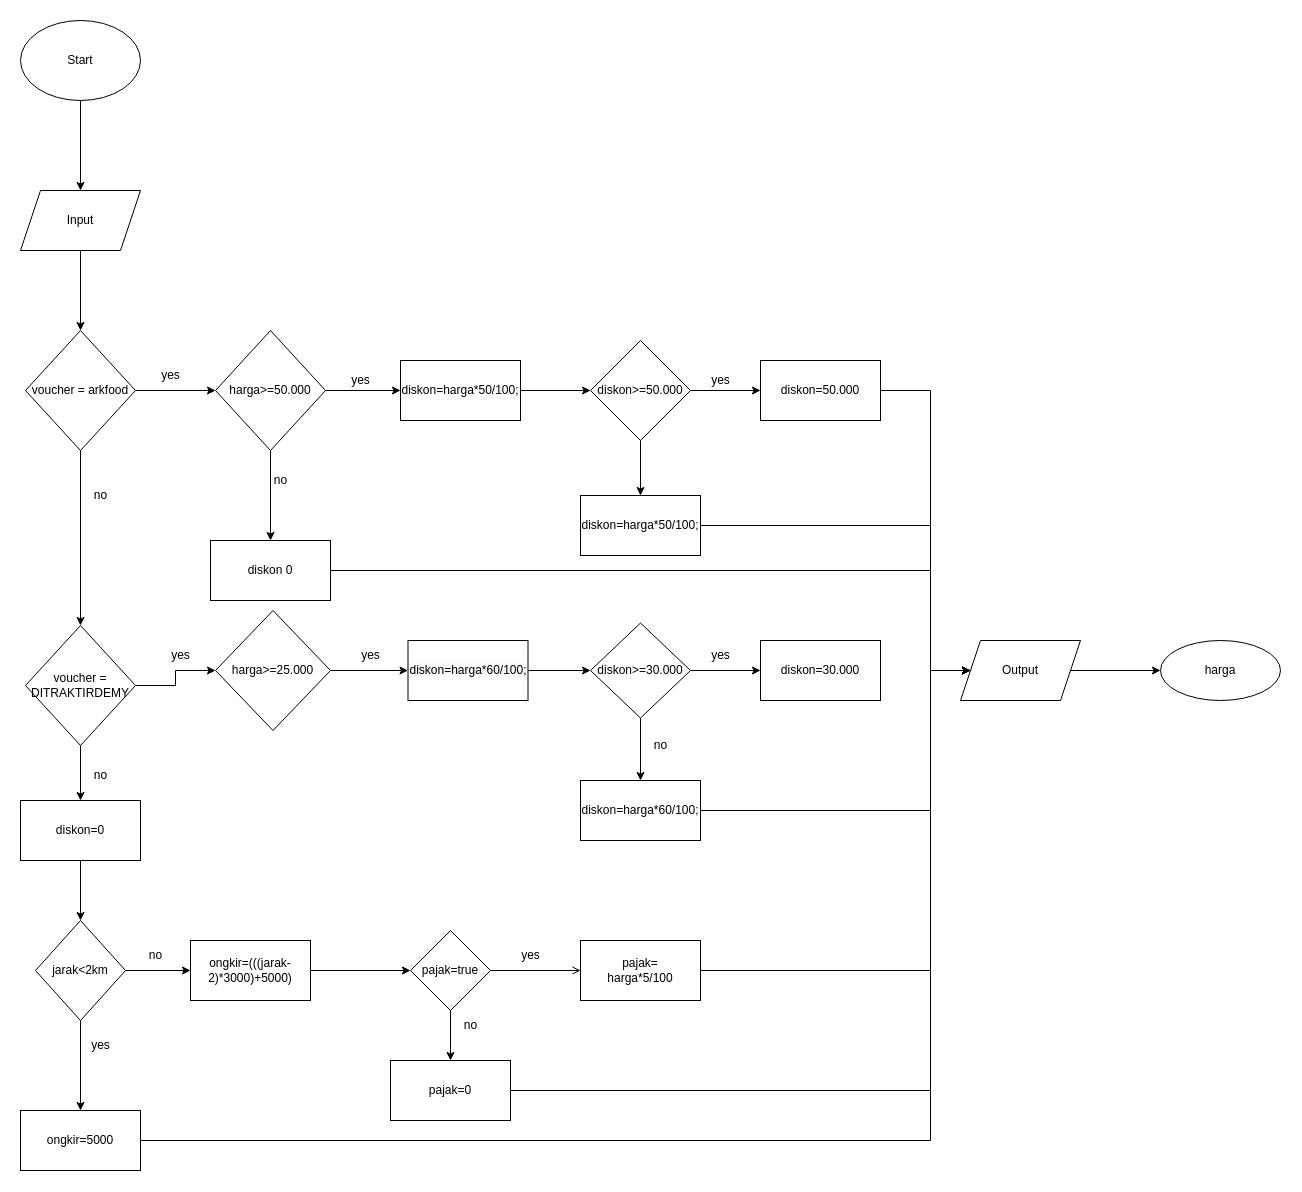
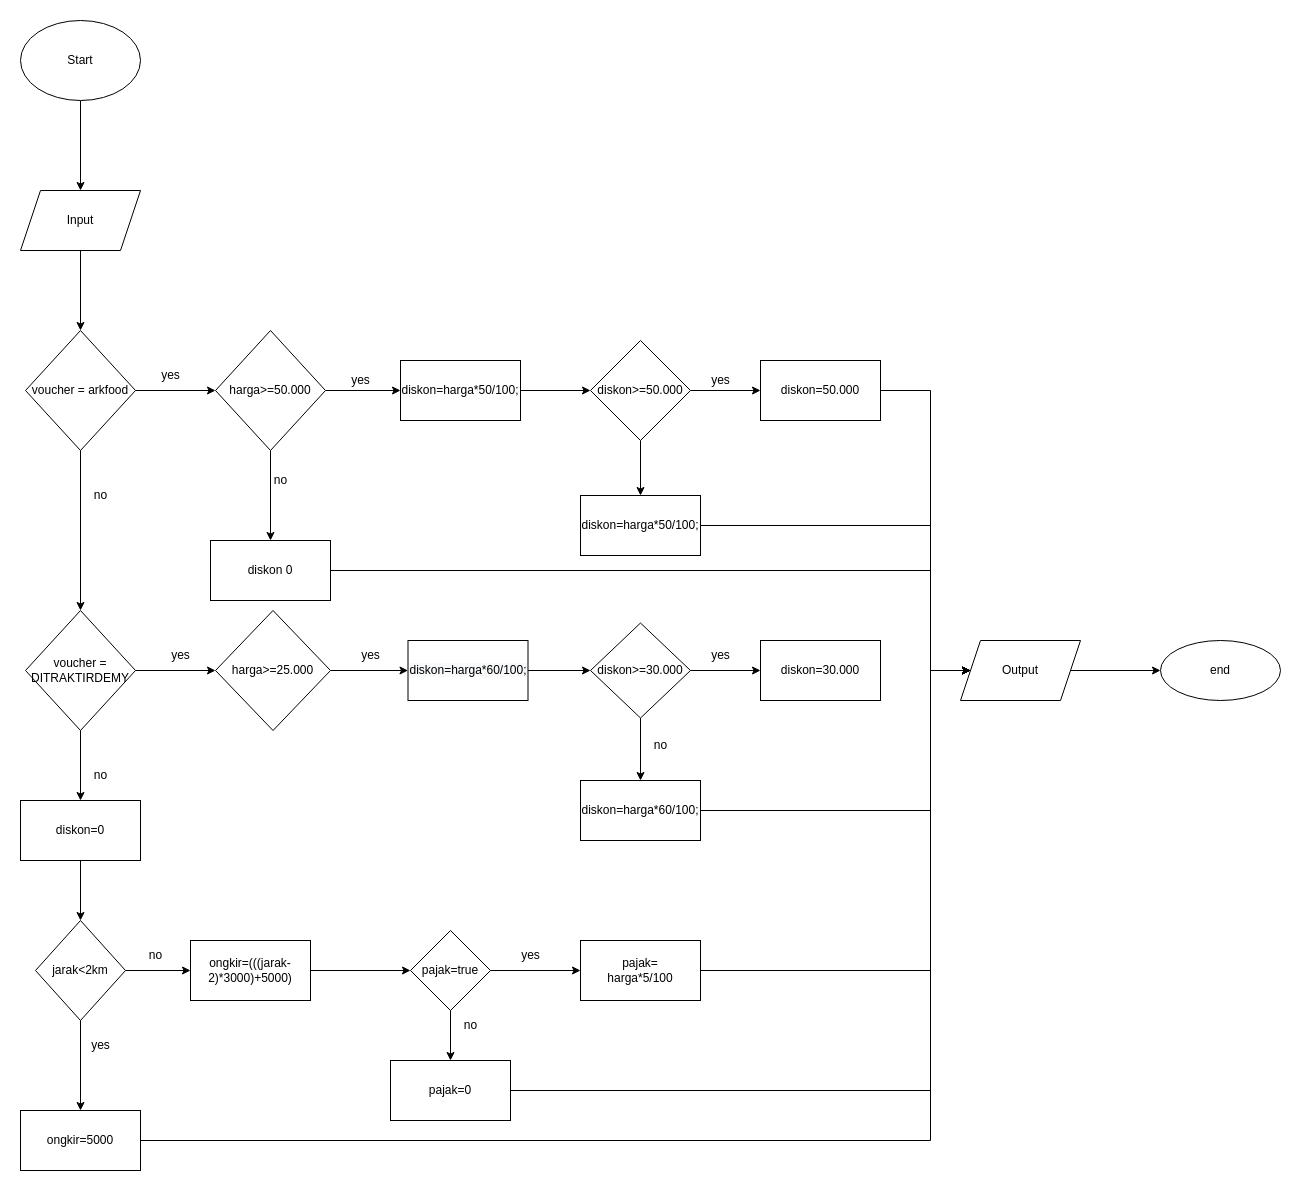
node "harga": label "harga" -> "end"
node "voucher = DITRAKTIRDEMY": moved (81, 686) -> (81, 671)
edge "pajak=true" -> "pajak= harga*5/100": arrowhead open -> classic
